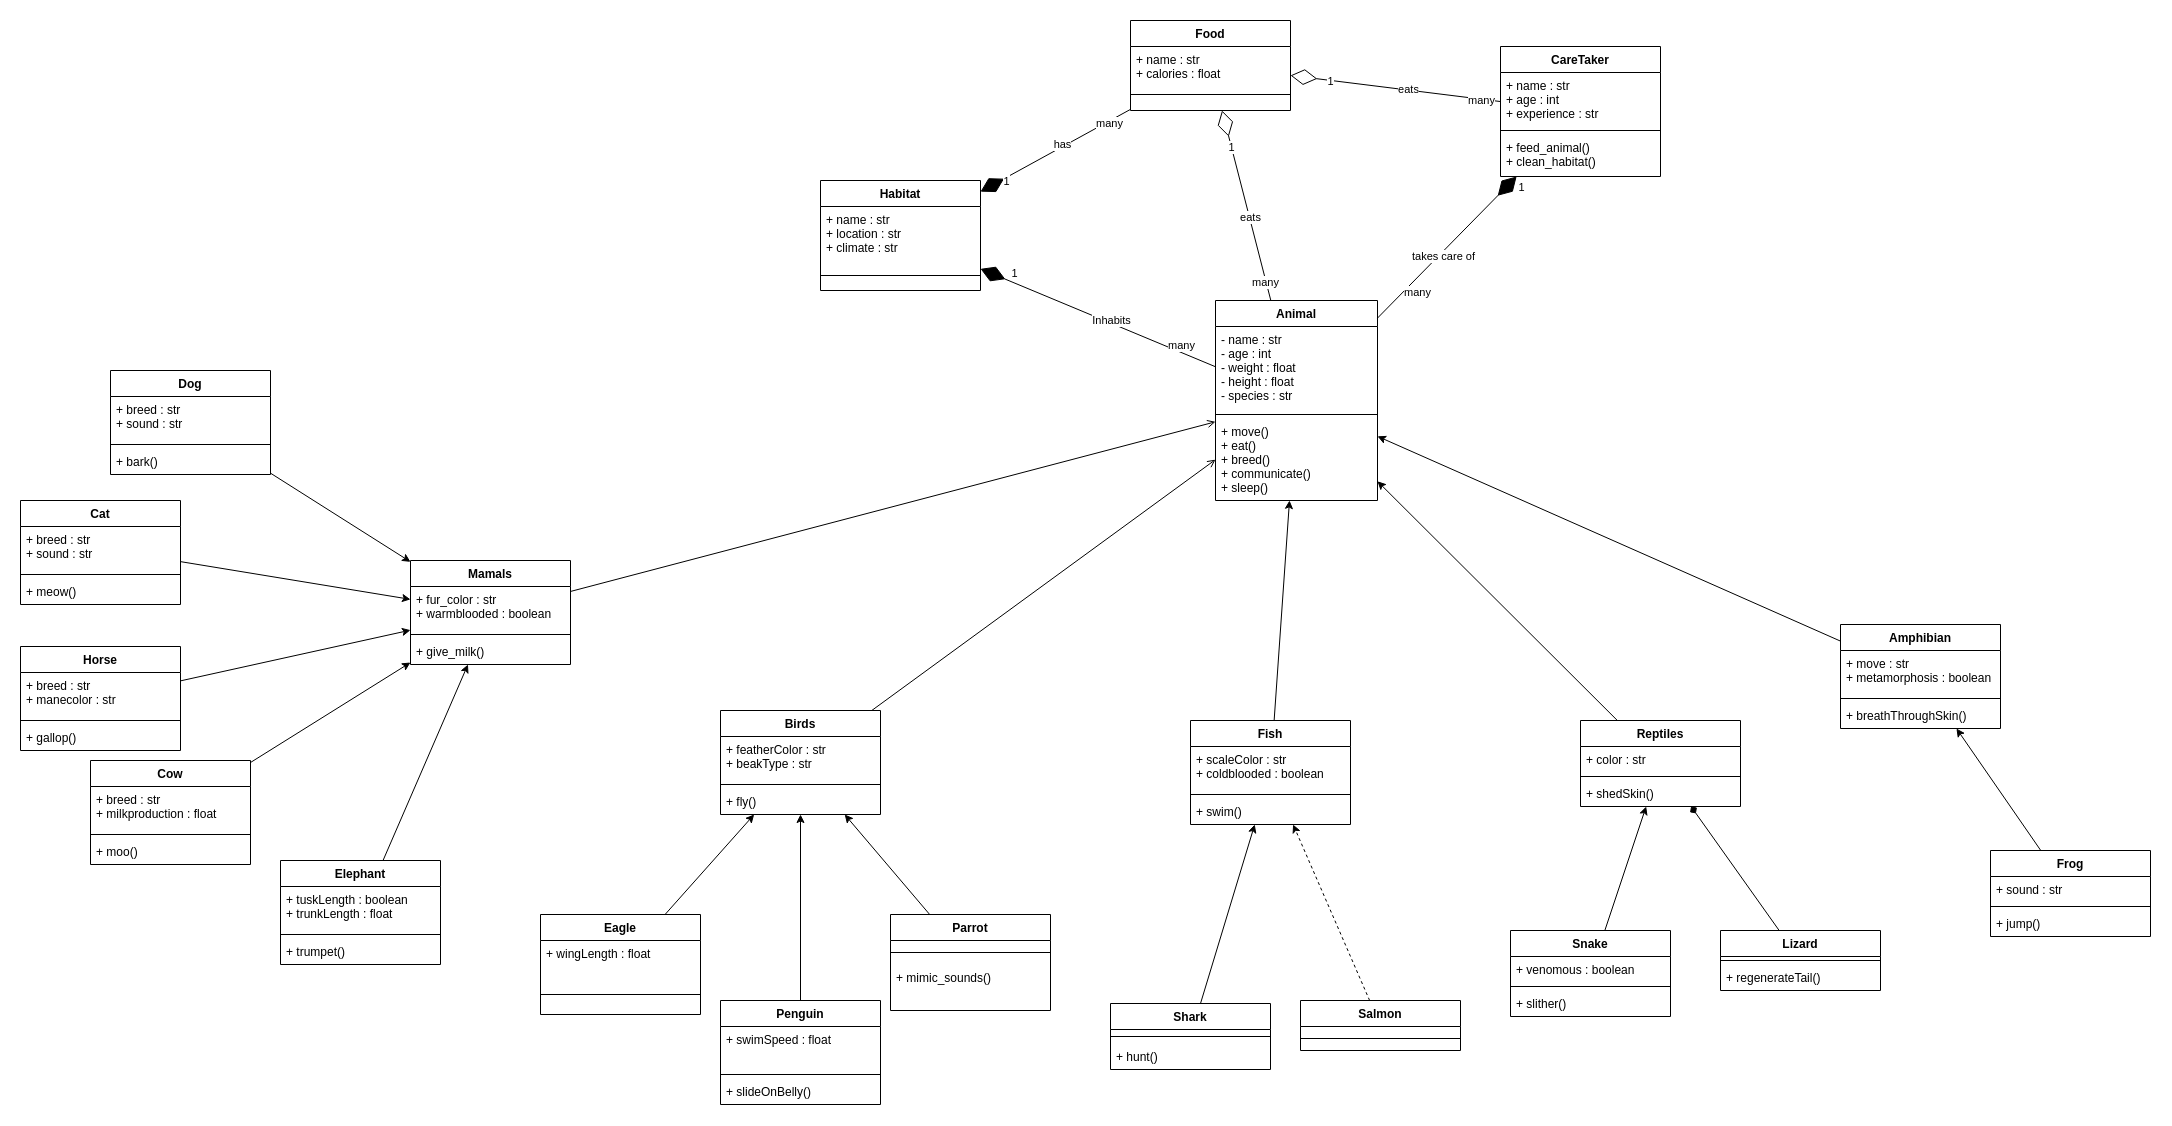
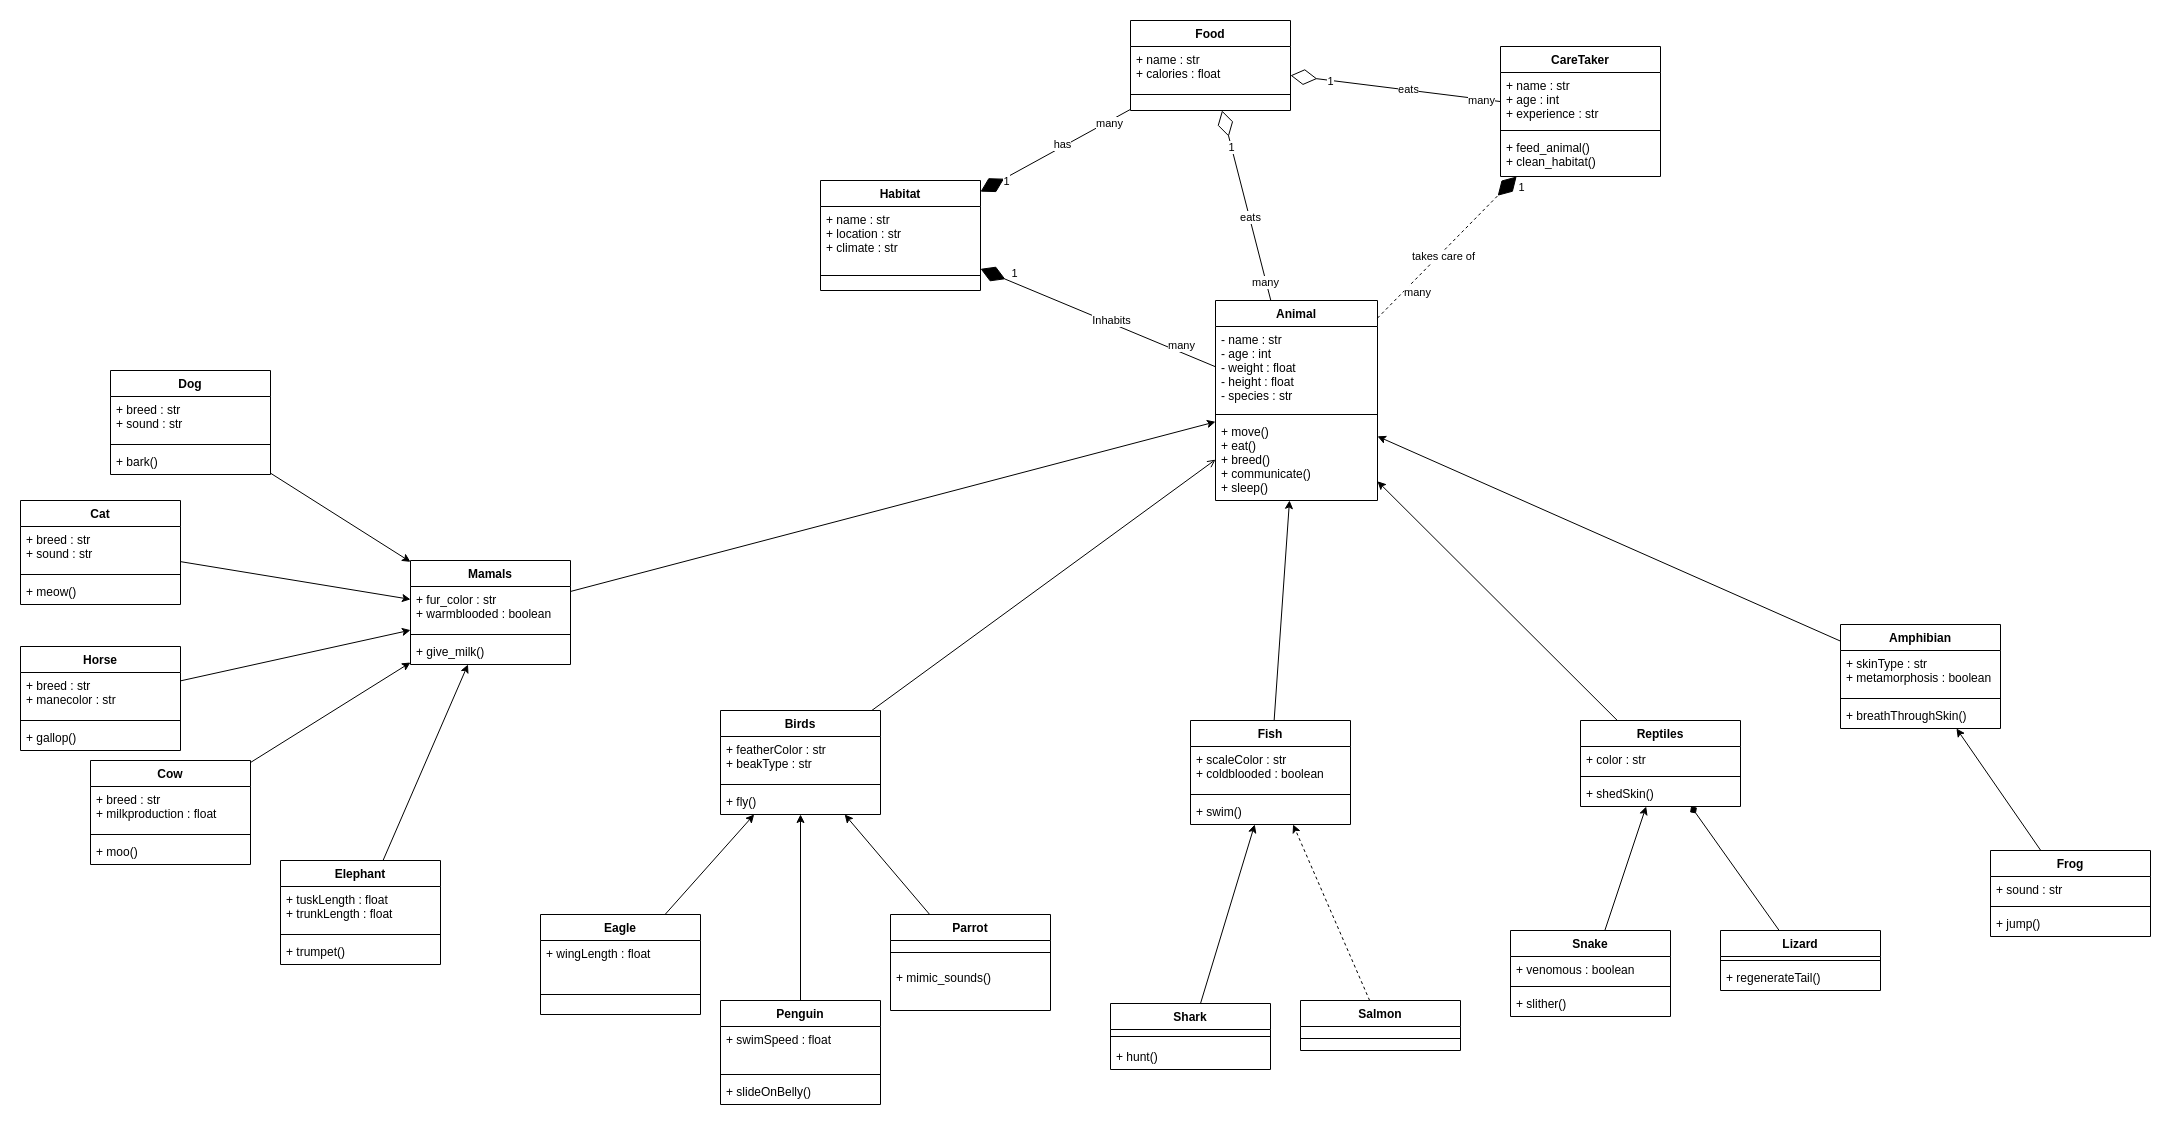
edge "Animal" -> "CareTaker": style solid -> dashed
edge "Mamals" -> "Animal": arrowhead open -> classic
node "+ move : str + metamorphosis : boolean": label "+ move : str + metamorphosis : boolean" -> "+ skinType : str + metamorphosis : boolean"
node "+ tuskLength : boolean + trunkLength : float": label "+ tuskLength : boolean + trunkLength : float" -> "+ tuskLength : float + trunkLength : float"
